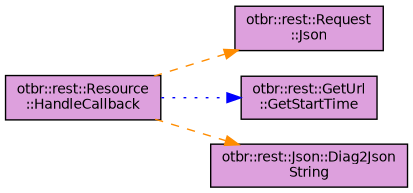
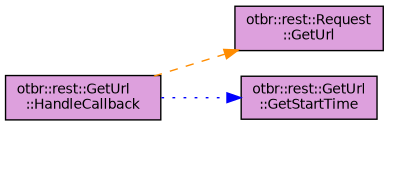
node "otbr::rest::Request ::Json": label "otbr::rest::Request ::Json" -> "otbr::rest::Request ::GetUrl"
node "otbr::rest::Resource ::HandleCallback": label "otbr::rest::Resource ::HandleCallback" -> "otbr::rest::GetUrl ::HandleCallback"
node "otbr::rest::Json::Diag2Json String": removed
